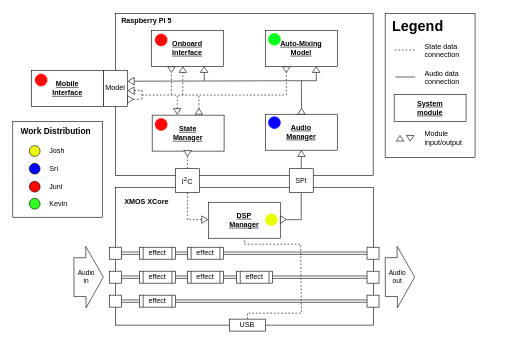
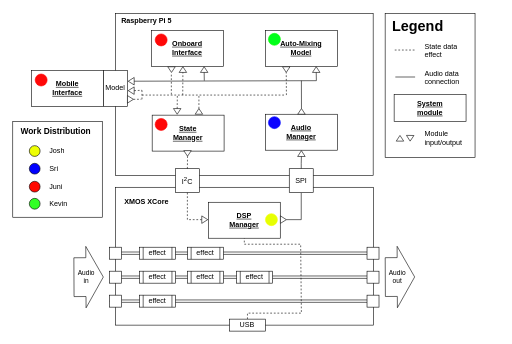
node "State data connection": label "State data connection" -> "State data effect"
